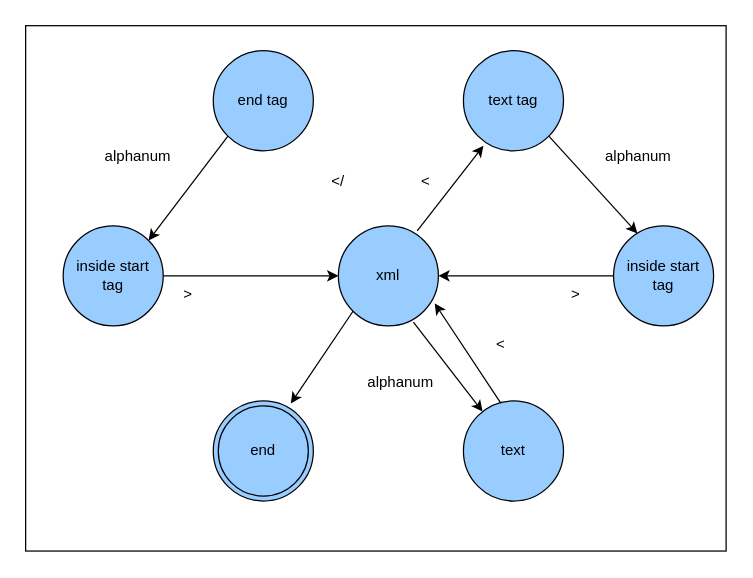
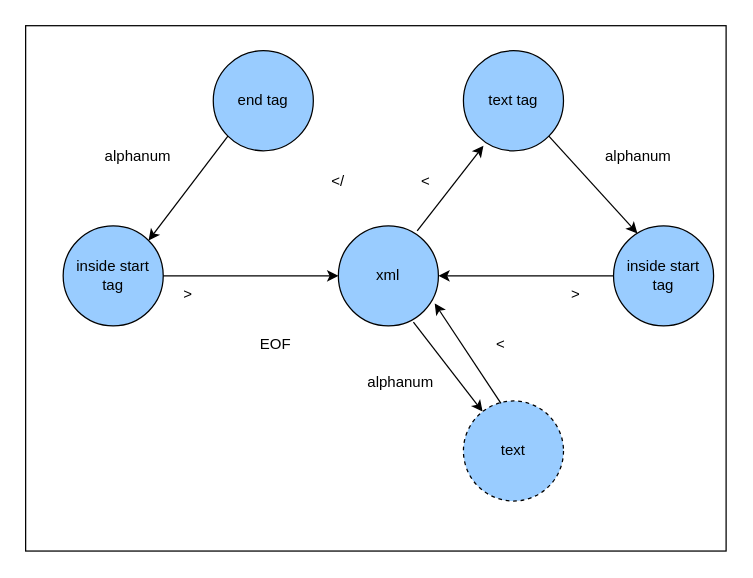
node "EOF": added
edge "xml" -> "end": removed
node "end": removed
node "text": style solid -> dashed
